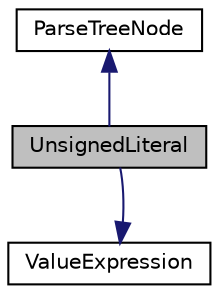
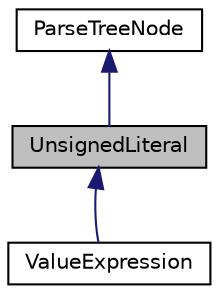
edge "UnsignedLiteral" -> "ValueExpression": reversed
